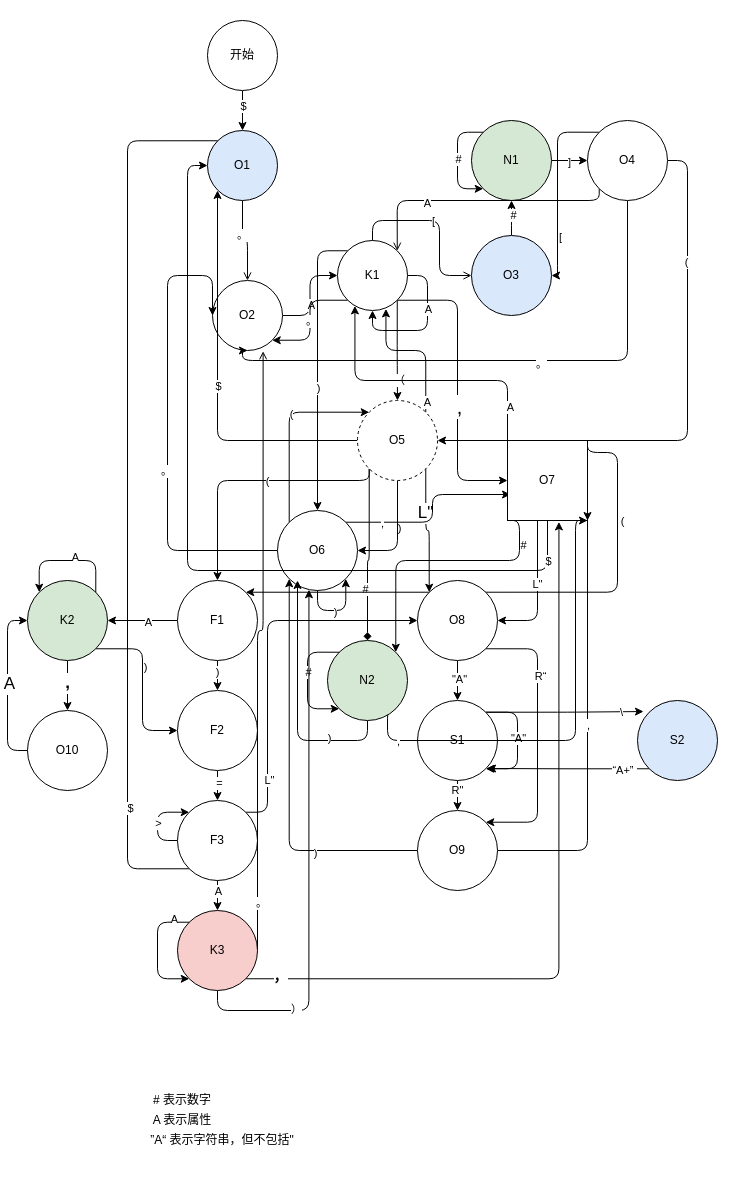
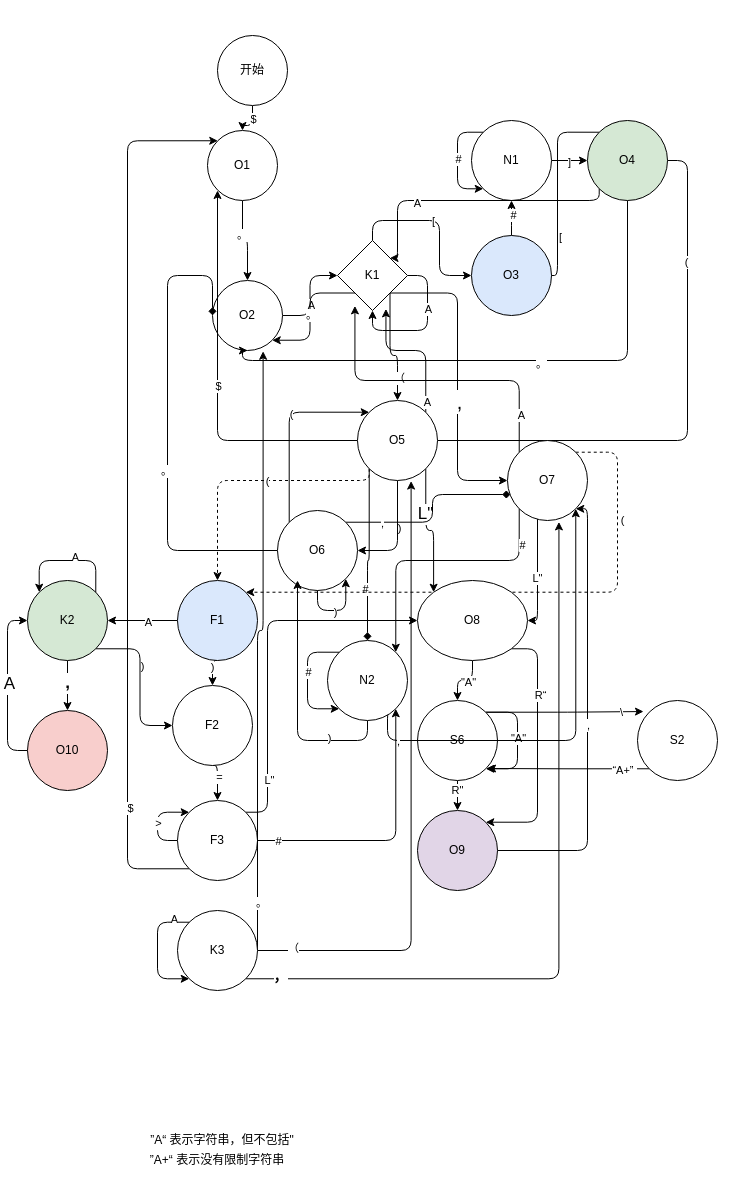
node "开始": moved (243, 56) -> (253, 71)
edge "O1" -- "F3": arrowhead none -> classic
node "N1": fillcolor #d5e8d4 -> #ffffff
node "O4": fillcolor #ffffff -> #d5e8d4
node "O1": fillcolor #dae8fc -> #ffffff
edge "O4" -> "K1": arrowhead open -> classic
edge "O1" -> "O2": arrowhead open -> classic
edge "O4" -> "O3": arrowhead classic -> none
node "K1": shape ellipse -> diamond
edge "K1" -> "O3": arrowhead open -> classic
edge "O6" -> "O2": arrowhead classic -> diamond
edge "K3" -> "O2": arrowhead open -> classic
edge "K1" -> "O6": removed, label ")"
node "O5": style dashed -> solid
edge "O4" -> "O5": arrowhead classic -> none
edge "O7" -> "O1": removed, label "$"
edge "O5" -> "F1": style solid -> dashed
node "O7": shape rectangle -> ellipse
edge "O6" -> "O7": arrowhead classic -> diamond
edge "O7" -> "F1": style solid -> dashed
node "F1": fillcolor #ffffff -> #dae8fc
node "O8": size 80x80 -> 110x80
node "N2": fillcolor #d5e8d4 -> #ffffff
node "F2": moved (218, 731) -> (213, 726)
node "S1": label "S1" -> "S6"
node "S2": fillcolor #dae8fc -> #ffffff
node "O10": fillcolor #ffffff -> #f8cecc
edge "O9" -> "O6": removed, label ")"
edge "K3" -> "O5": added, label "（"
edge "F3" -> "N2": added, label "#"
edge "K3" -> "O6": removed, label "）"
node "O9": fillcolor #ffffff -> #e1d5e7
edge "F3" -> "K3": removed, label "A"
node "K3": fillcolor #f8cecc -> #ffffff
node "# 表示数字": removed
node "A 表示属性": removed
node "”A+“ 表示没有限制字符串": added
